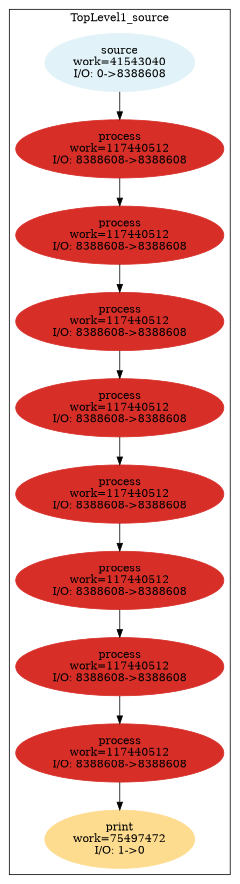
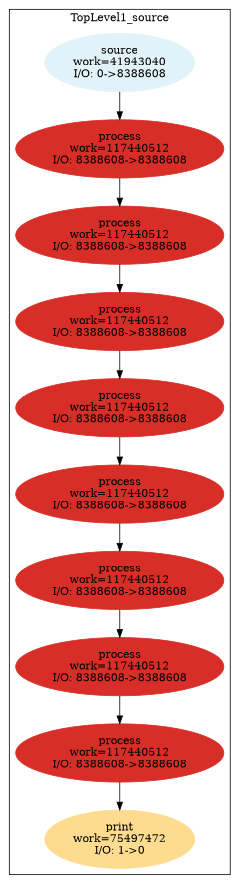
node "source work=41543040 I/O: 0->8388608": label "source work=41543040 I/O: 0->8388608" -> "source work=41943040 I/O: 0->8388608"
